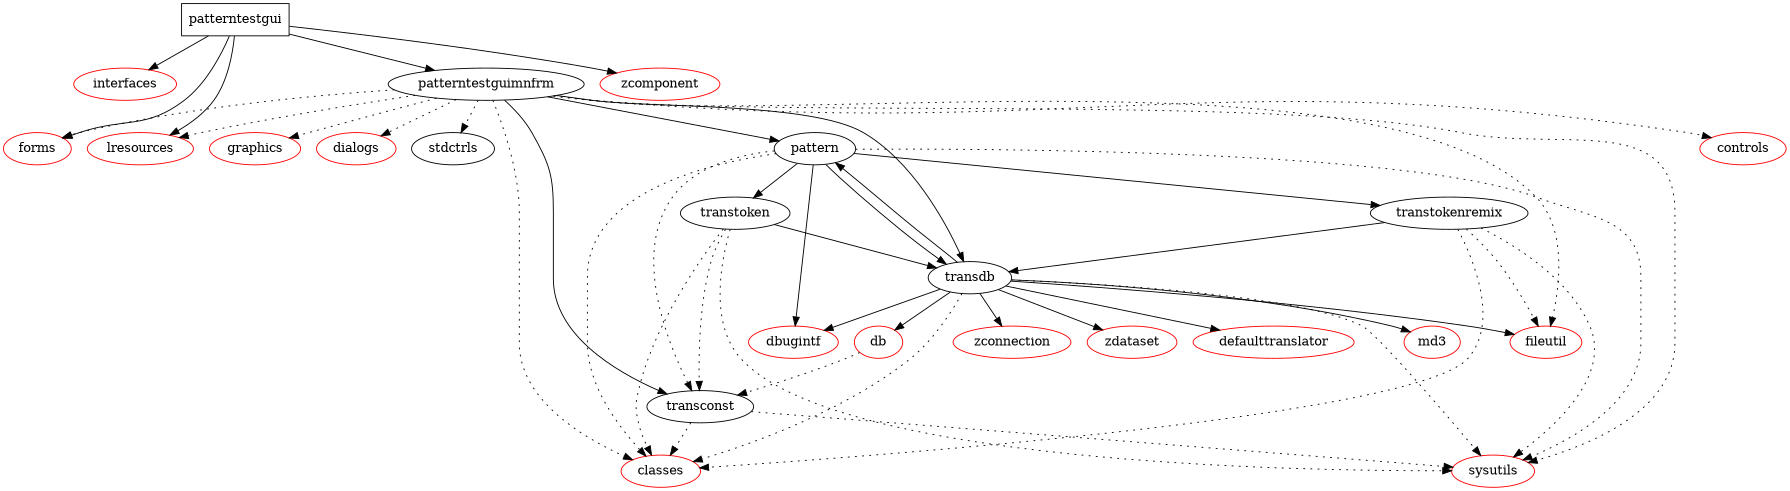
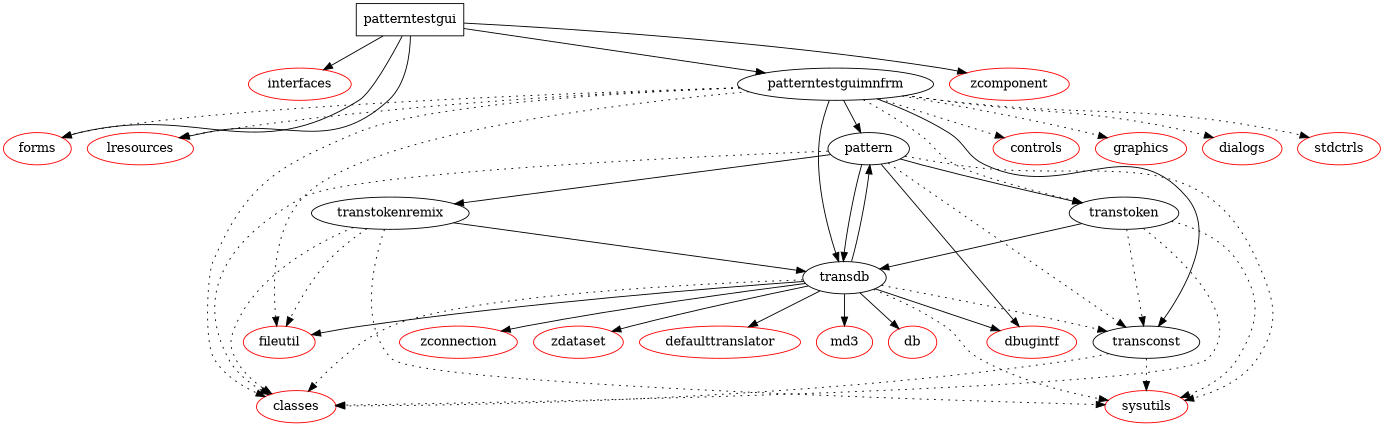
edge "patterntestguimnfrm" -> "sysutils": now "patterntestguimnfrm" -> "transtoken"
node "stdctrls": color black -> red
edge "db" -> "transconst": now "transdb" -> "transconst"
